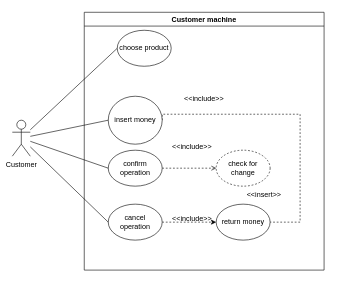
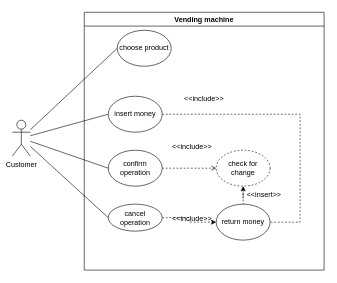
node "Customer machine": label "Customer machine" -> "Vending machine"
node "insert money": size 54x48 -> 54x36
edge "return money" -> "check for change": added
node "cancel operation": size 54x36 -> 54x27
